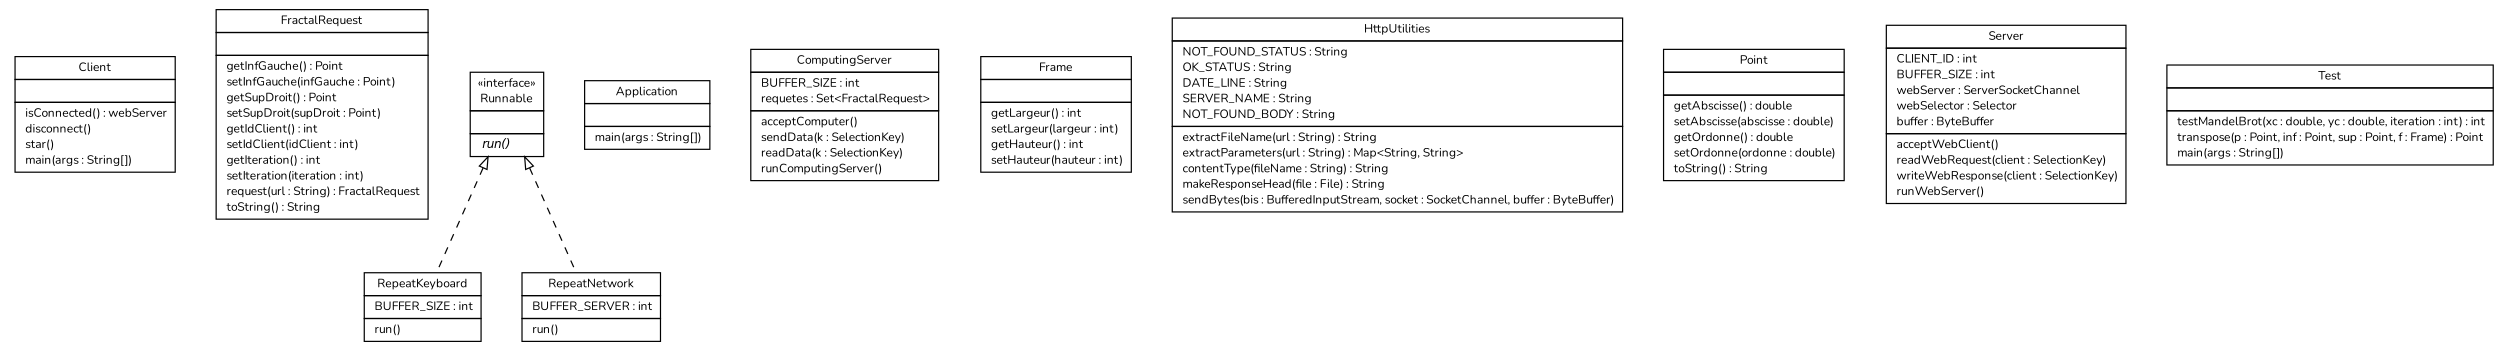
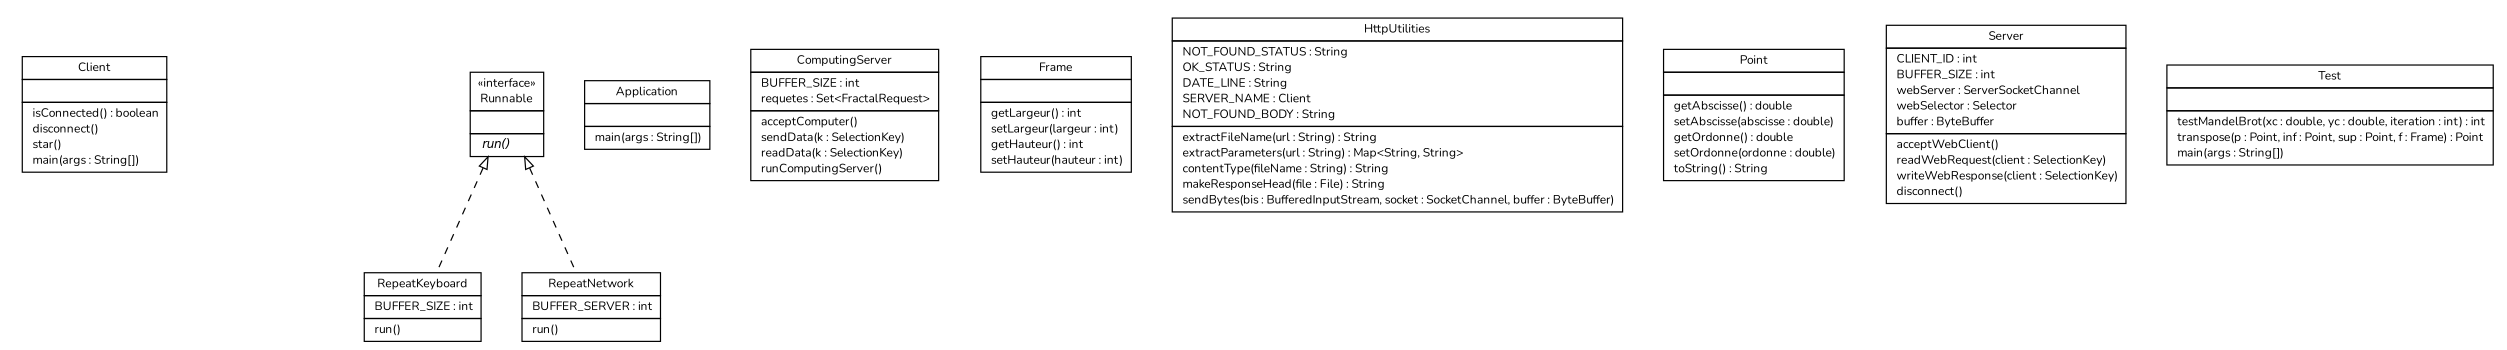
node "HttpUtilities": text "SERVER_NAME : String" -> "SERVER_NAME : Client"
node "Client": text "isConnected() : webServer" -> "isConnected() : boolean"
node "FractalRequest": removed
node "Server": text "runWebServer()" -> "disconnect()"
